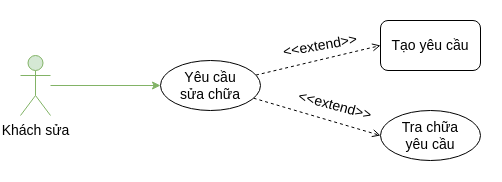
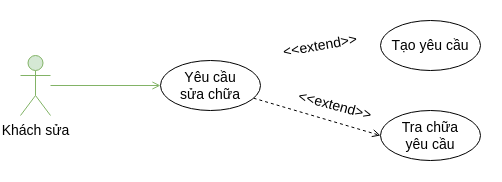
node "Tạo yêu cầu": shape rounded rectangle -> ellipse
edge "Yêu cầu sửa chữa" -> "Tạo yêu cầu": removed
edge "Khách sửa" -> "Yêu cầu sửa chữa": arrowhead classic -> open
